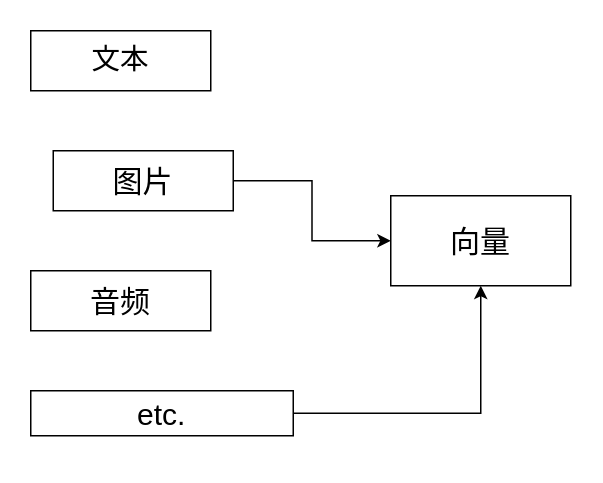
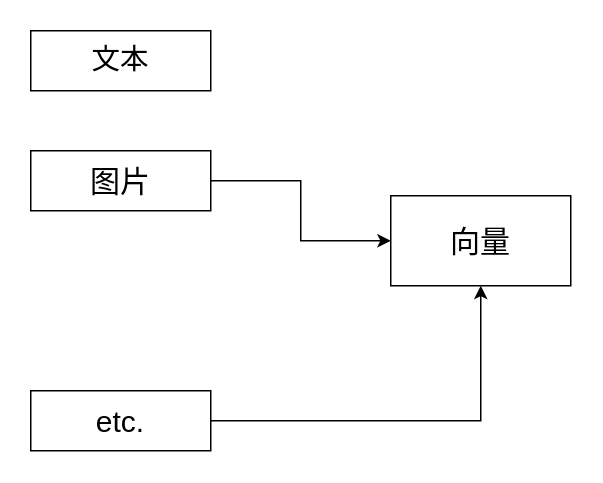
node "图片": moved (143, 181) -> (121, 181)
node "音频": removed
node "etc.": size 263x45 -> 180x60
